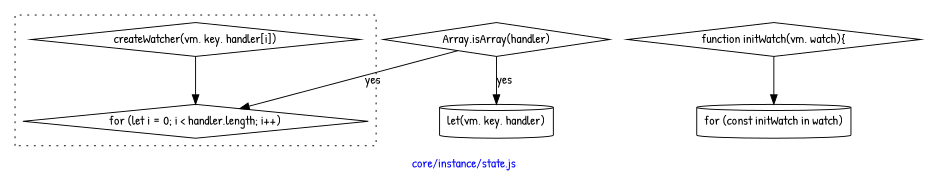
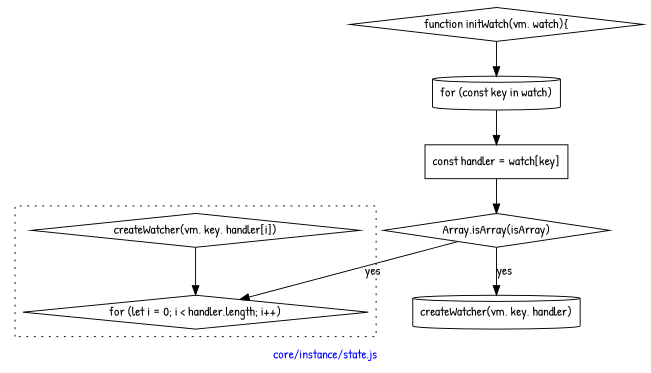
node "Array.isArray(handler)": label "Array.isArray(handler)" -> "Array.isArray(isArray)"
node "let(vm, key, handler)": label "let(vm, key, handler)" -> "createWatcher(vm, key, handler)"
node "for (const initWatch in watch)": label "for (const initWatch in watch)" -> "for (const key in watch)"
node "const handler = watch[key]": added
